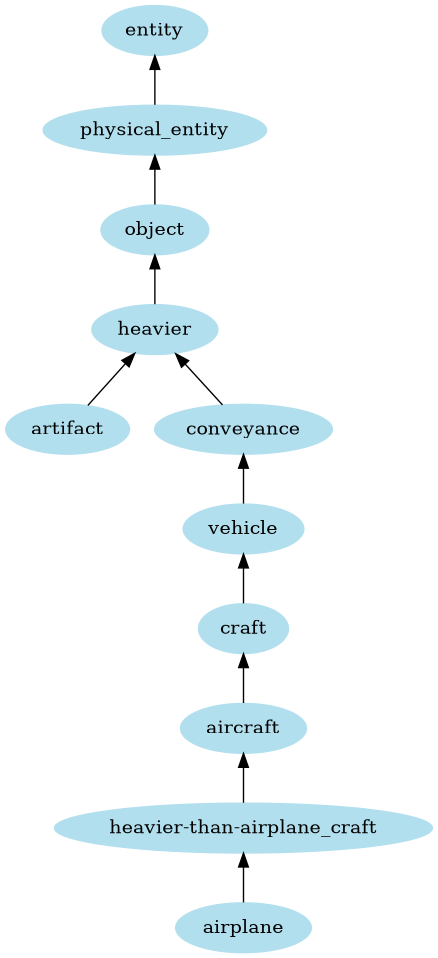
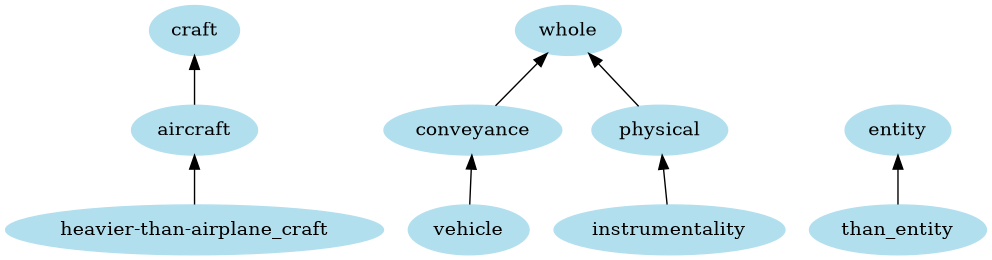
node "physical_entity": label "physical_entity" -> "than_entity"
node "object": removed
node "instrumentality": added
node "heavier": label "heavier" -> "whole"
node "artifact": label "artifact" -> "physical"
edge "craft" -> "vehicle": removed
node "airplane": removed
